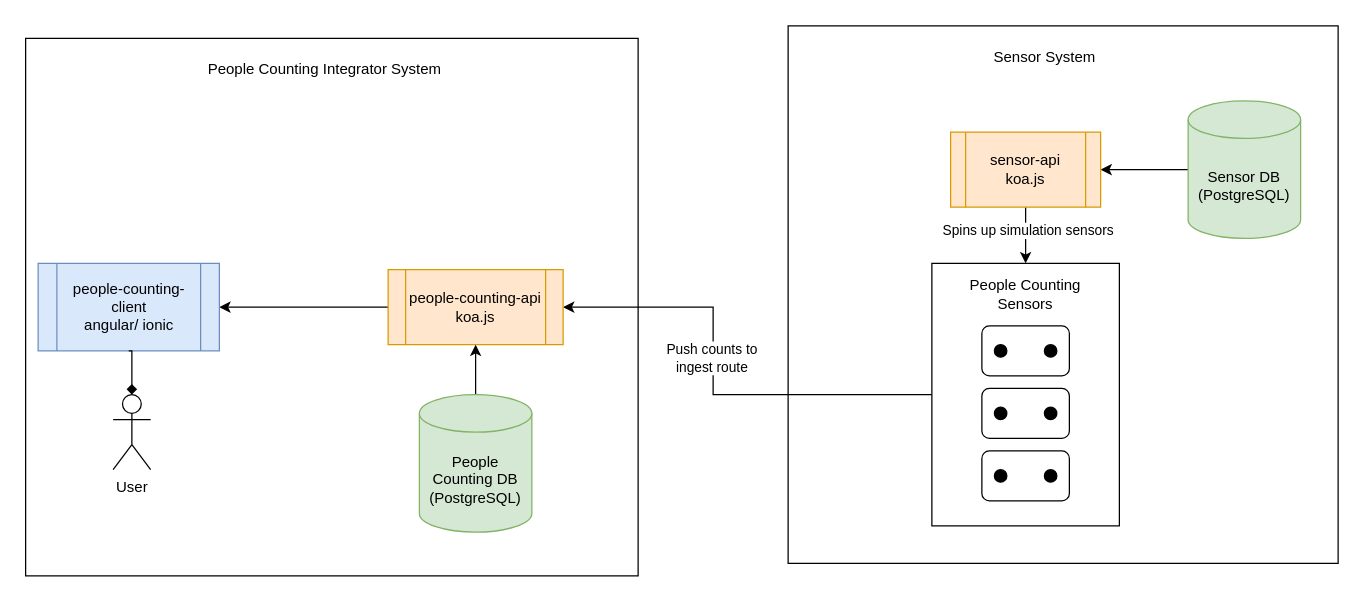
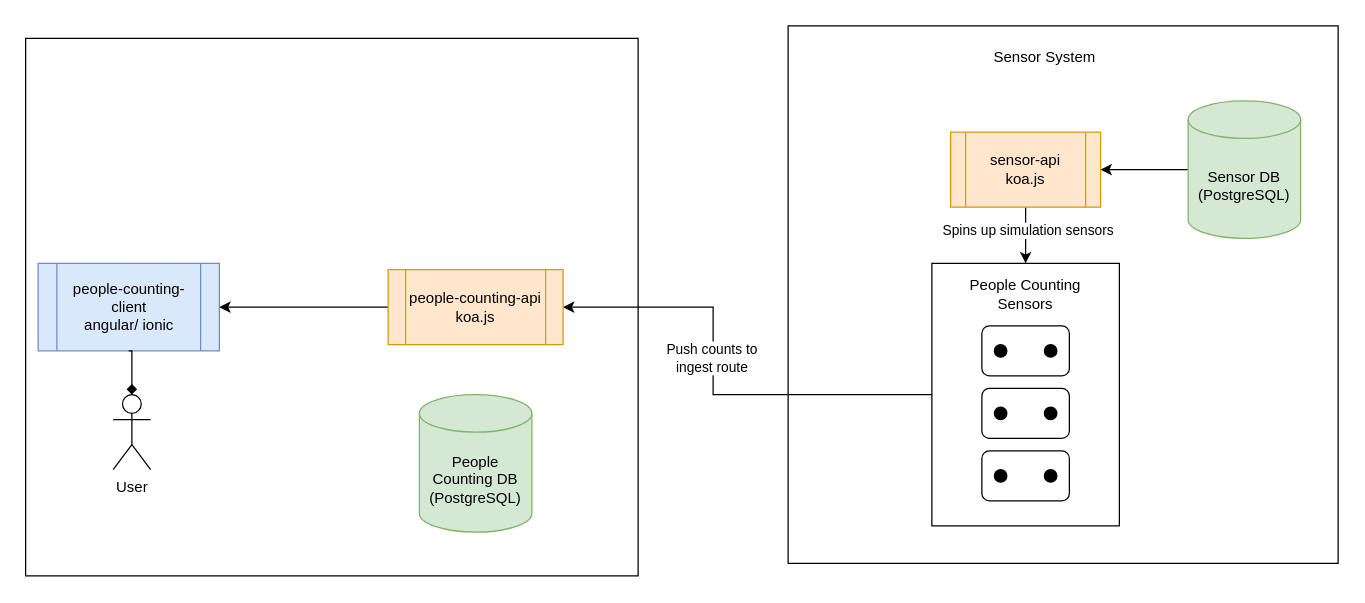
node "People Counting Integrator System": removed
edge "People Counting DB (PostgreSQL)" -> "people-counting-api koa.js": removed
